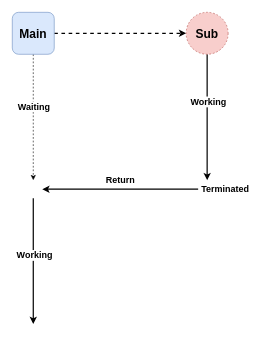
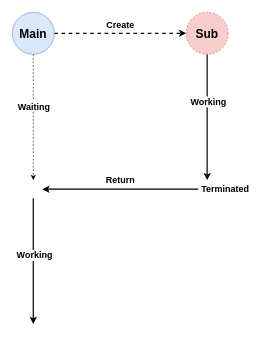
node "Create": added
node "Main": shape rounded rectangle -> ellipse
